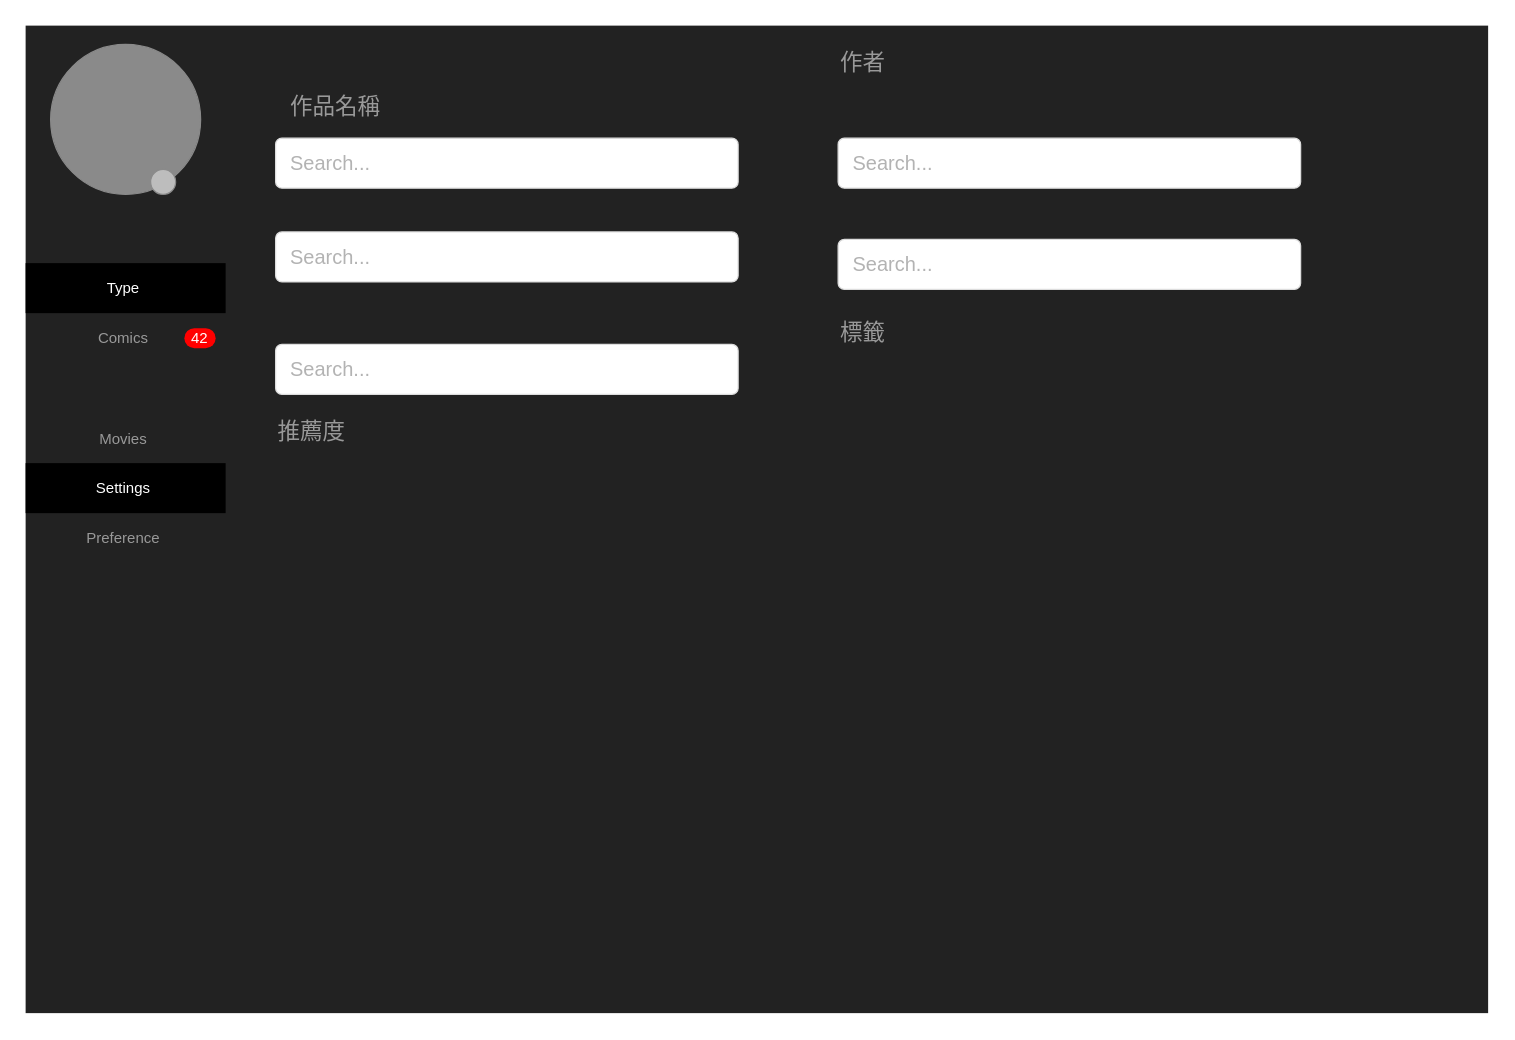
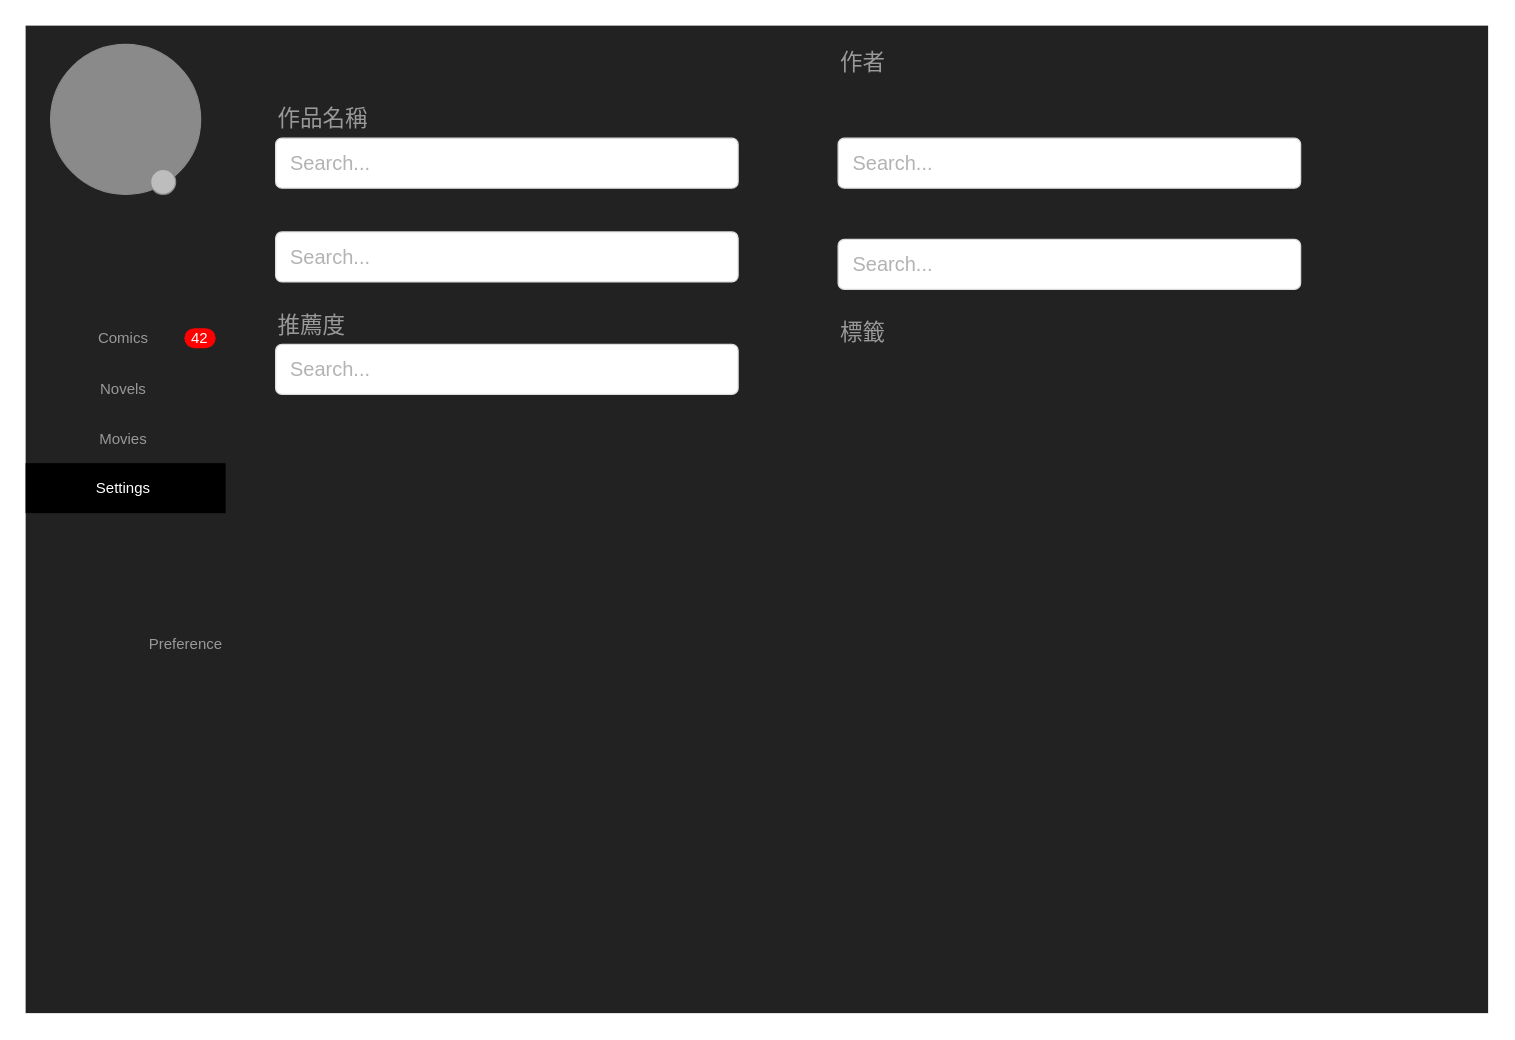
node "作品名稱": moved (344, 107) -> (332, 119)
node "Type": removed
node "Novels": added
node "推薦度": moved (332, 432) -> (332, 326)
node "Preference": moved (126, 538) -> (188, 644)
